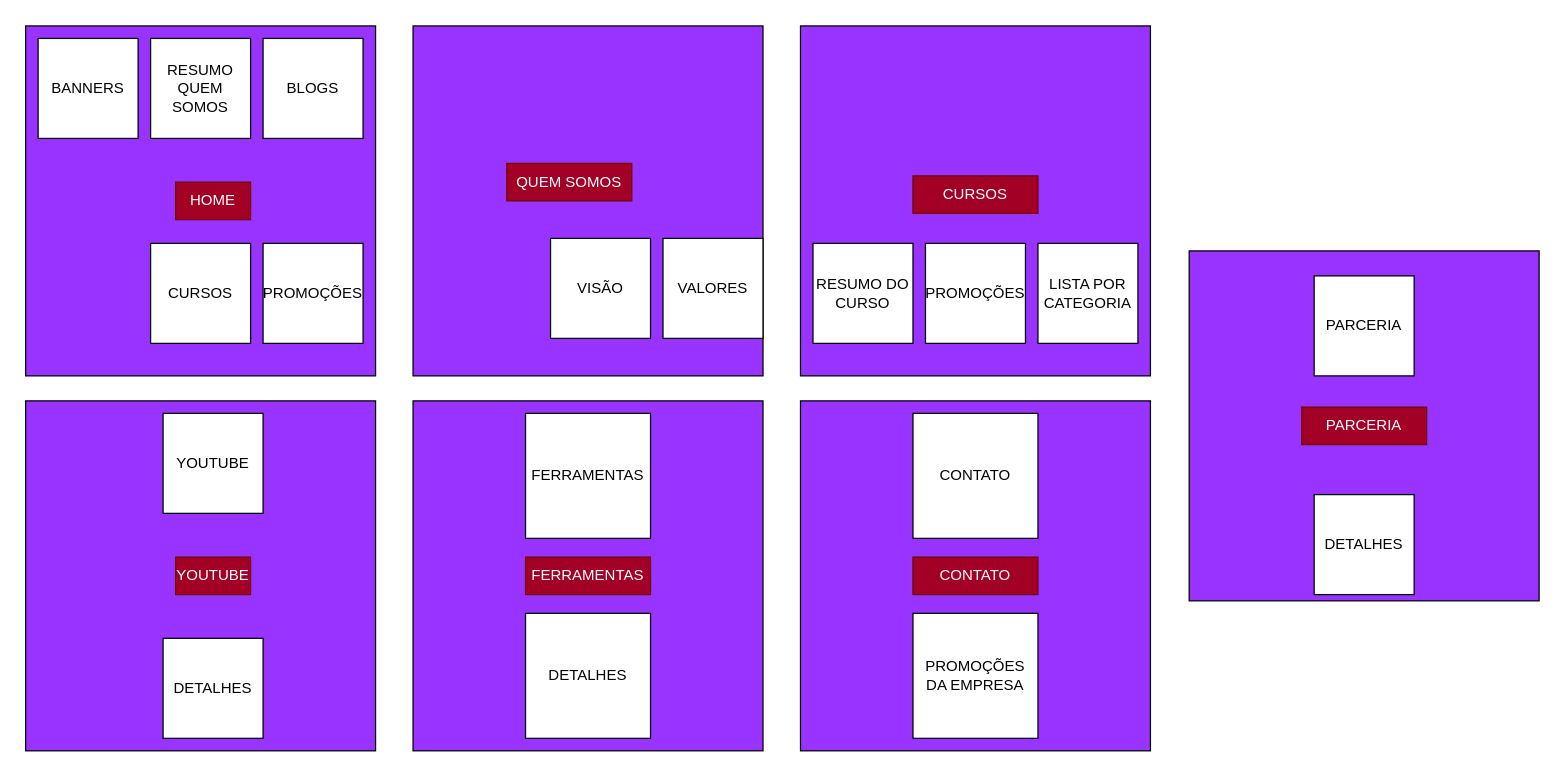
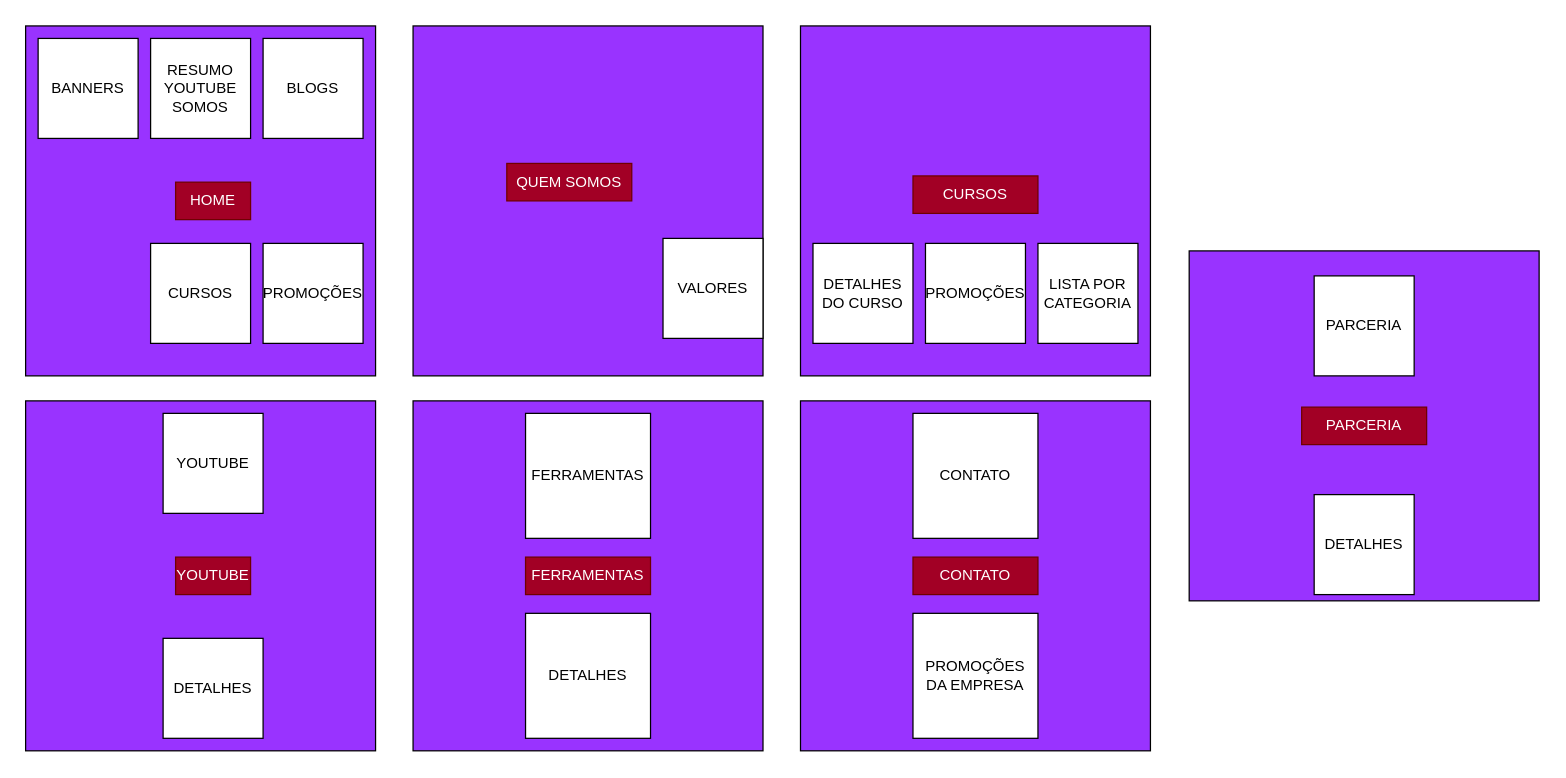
node "RESUMO QUEM SOMOS": label "RESUMO QUEM SOMOS" -> "RESUMO YOUTUBE SOMOS"
node "VISÃO": removed
node "RESUMO DO CURSO": label "RESUMO DO CURSO" -> "DETALHES DO CURSO"
